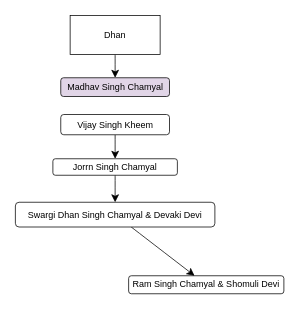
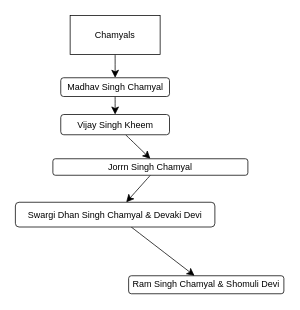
node "Dhan": label "Dhan" -> "Chamyals"
node "Madhav Singh Chamyal": fillcolor #e1d5e7 -> #ffffff
edge "Madhav Singh Chamyal" -> "Vijay Singh Kheem": added
node "Jorrn Singh Chamyal": size 125x17 -> 195x17
